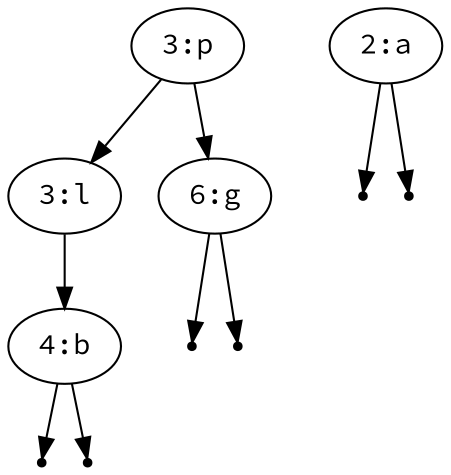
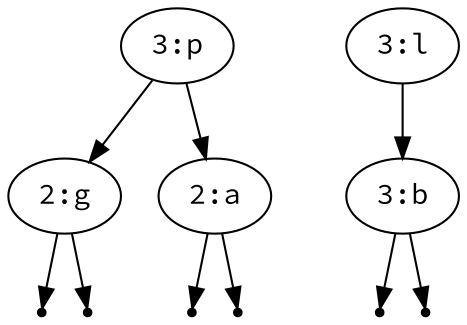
edge "3:p" -> "3:l": now "3:p" -> "2:a"
node "6:g": label "6:g" -> "2:g"
node "4:b": label "4:b" -> "3:b"
